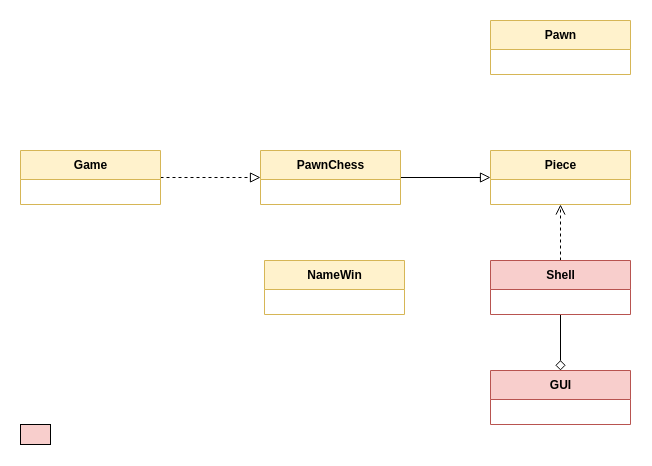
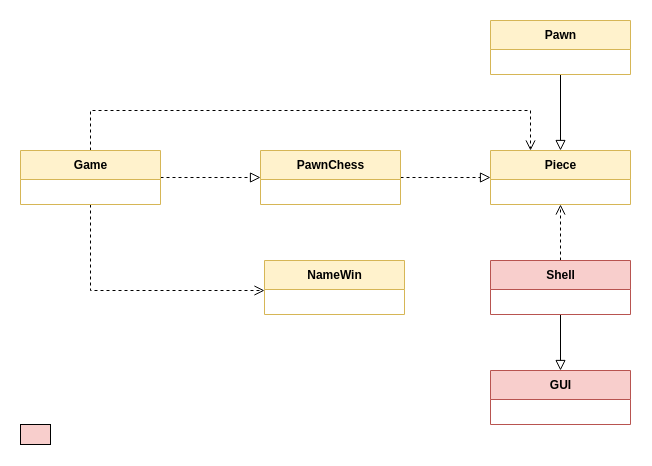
edge "Pawn" -> "Piece": added
edge "Game" -> "Piece": added
edge "PawnChess" -> "Piece": style solid -> dashed
edge "Game" -> "NameWin": added
edge "Shell" -> "GUI": arrowhead diamond -> block
